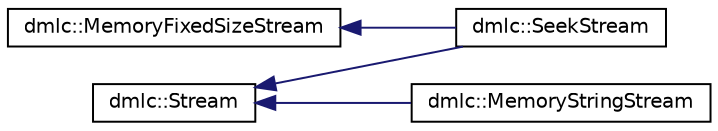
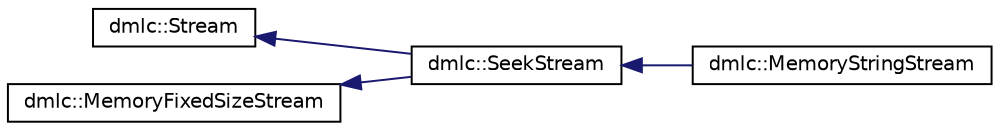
edge "dmlc::MemoryStringStream" -> "dmlc::Stream": now "dmlc::MemoryStringStream" -> "dmlc::SeekStream"
